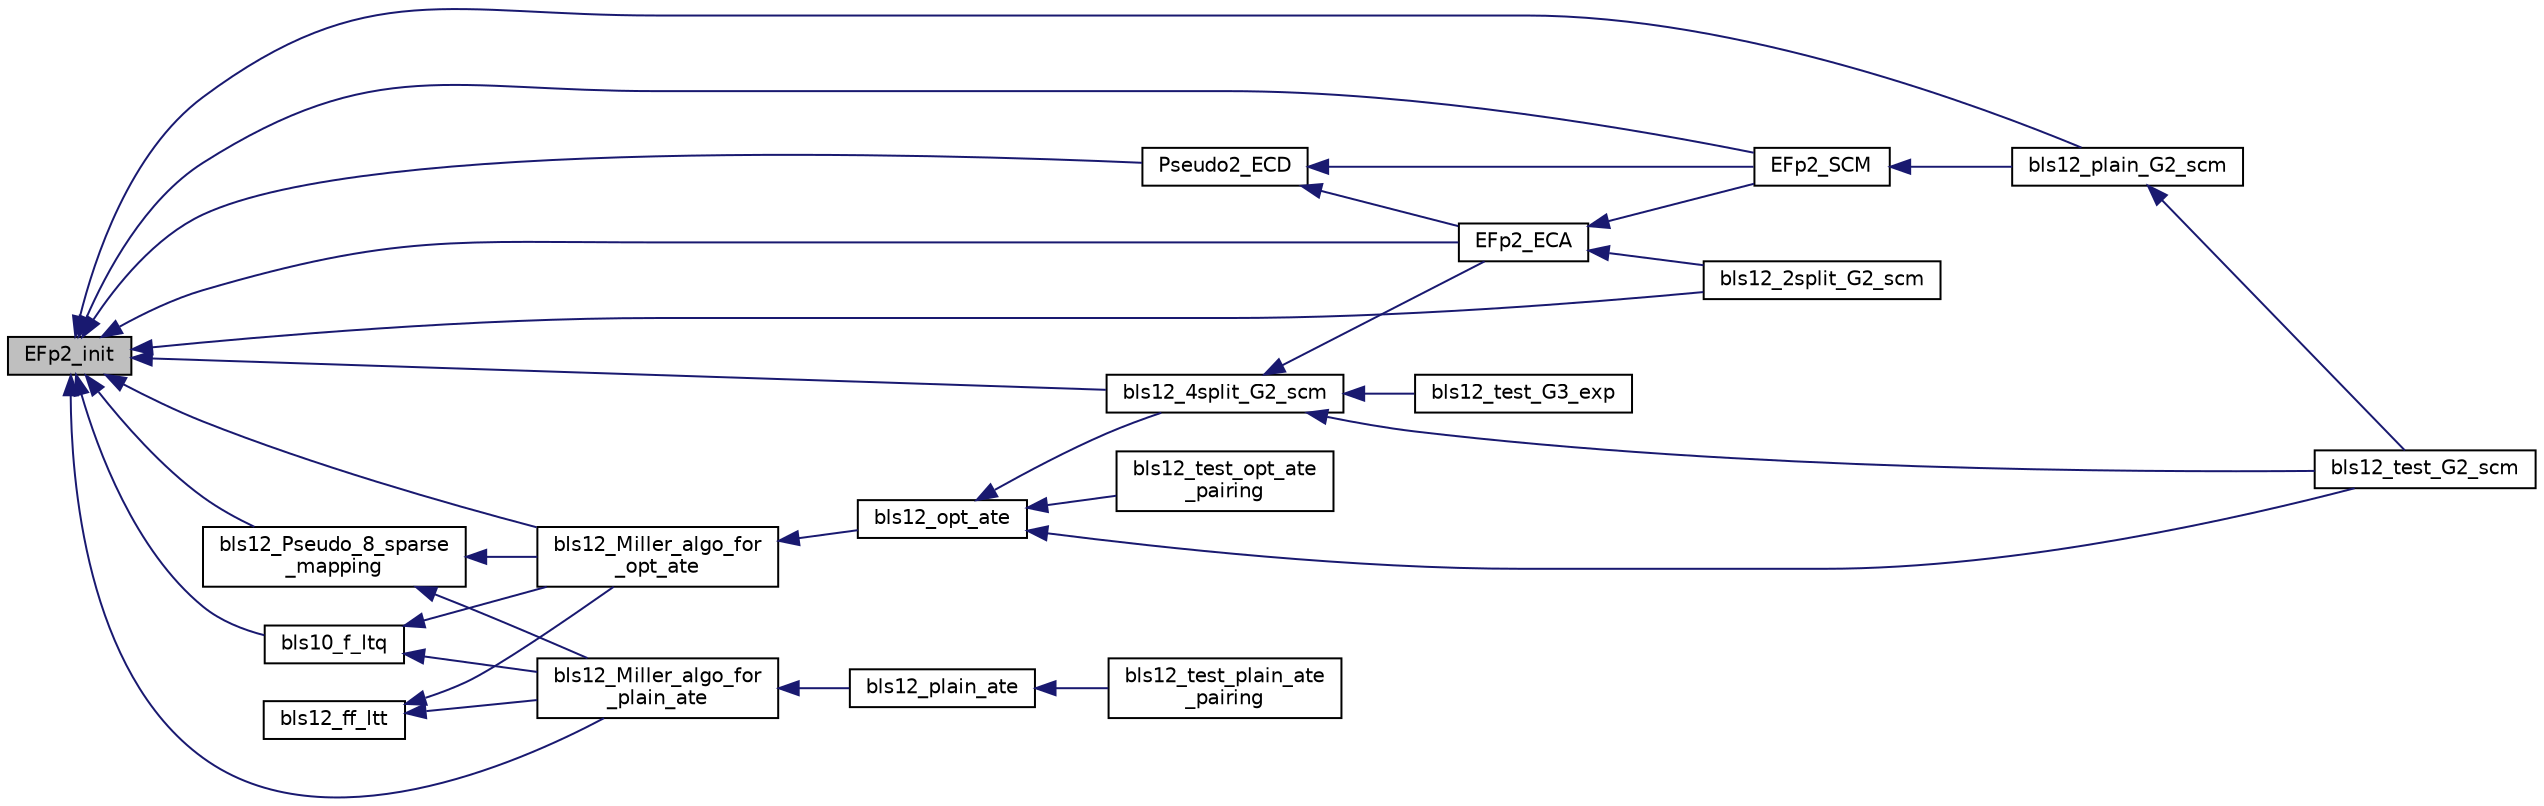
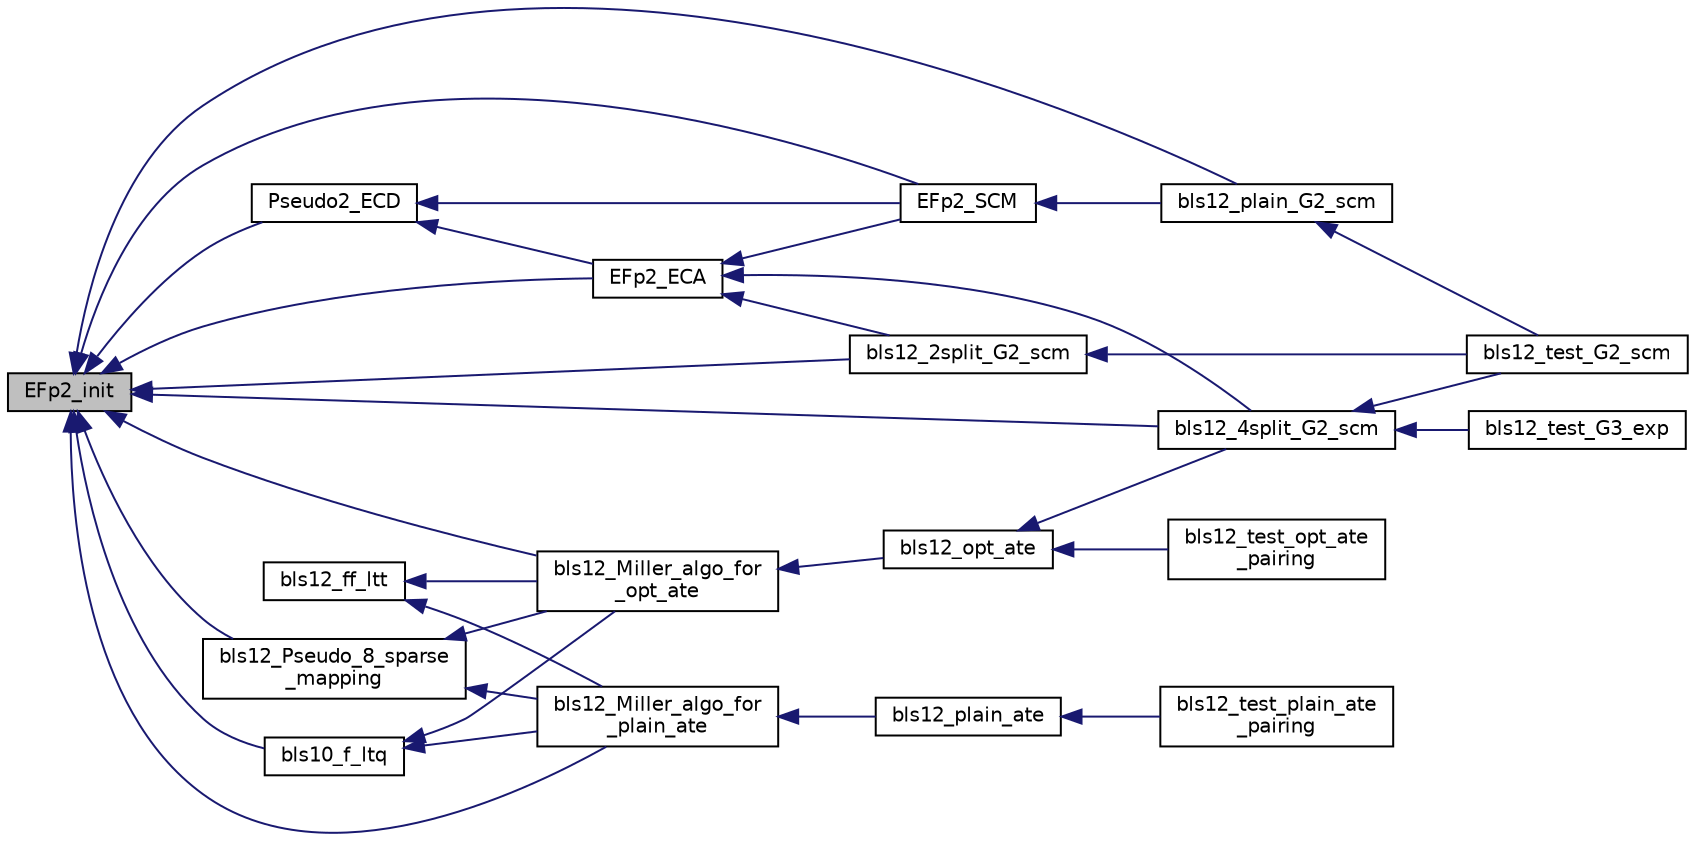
edge "EFp2_ECA" -> "bls12_4split_G2_scm": reversed
edge "bls12_test_G2_scm" -> "bls12_opt_ate": now "bls12_test_G2_scm" -> "bls12_2split_G2_scm"
